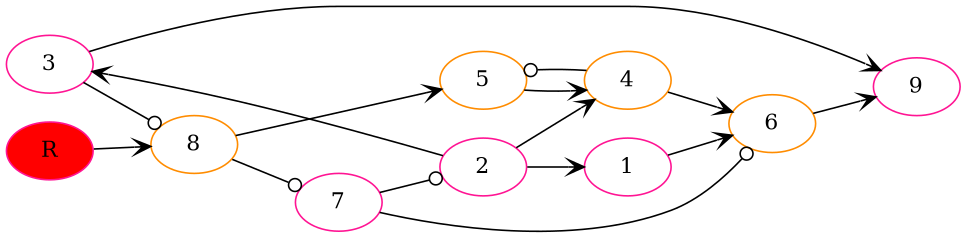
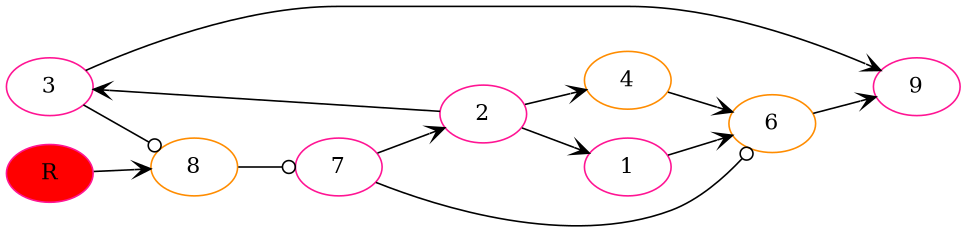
node "5": removed
edge "7" -> "2": arrowhead odot -> vee
